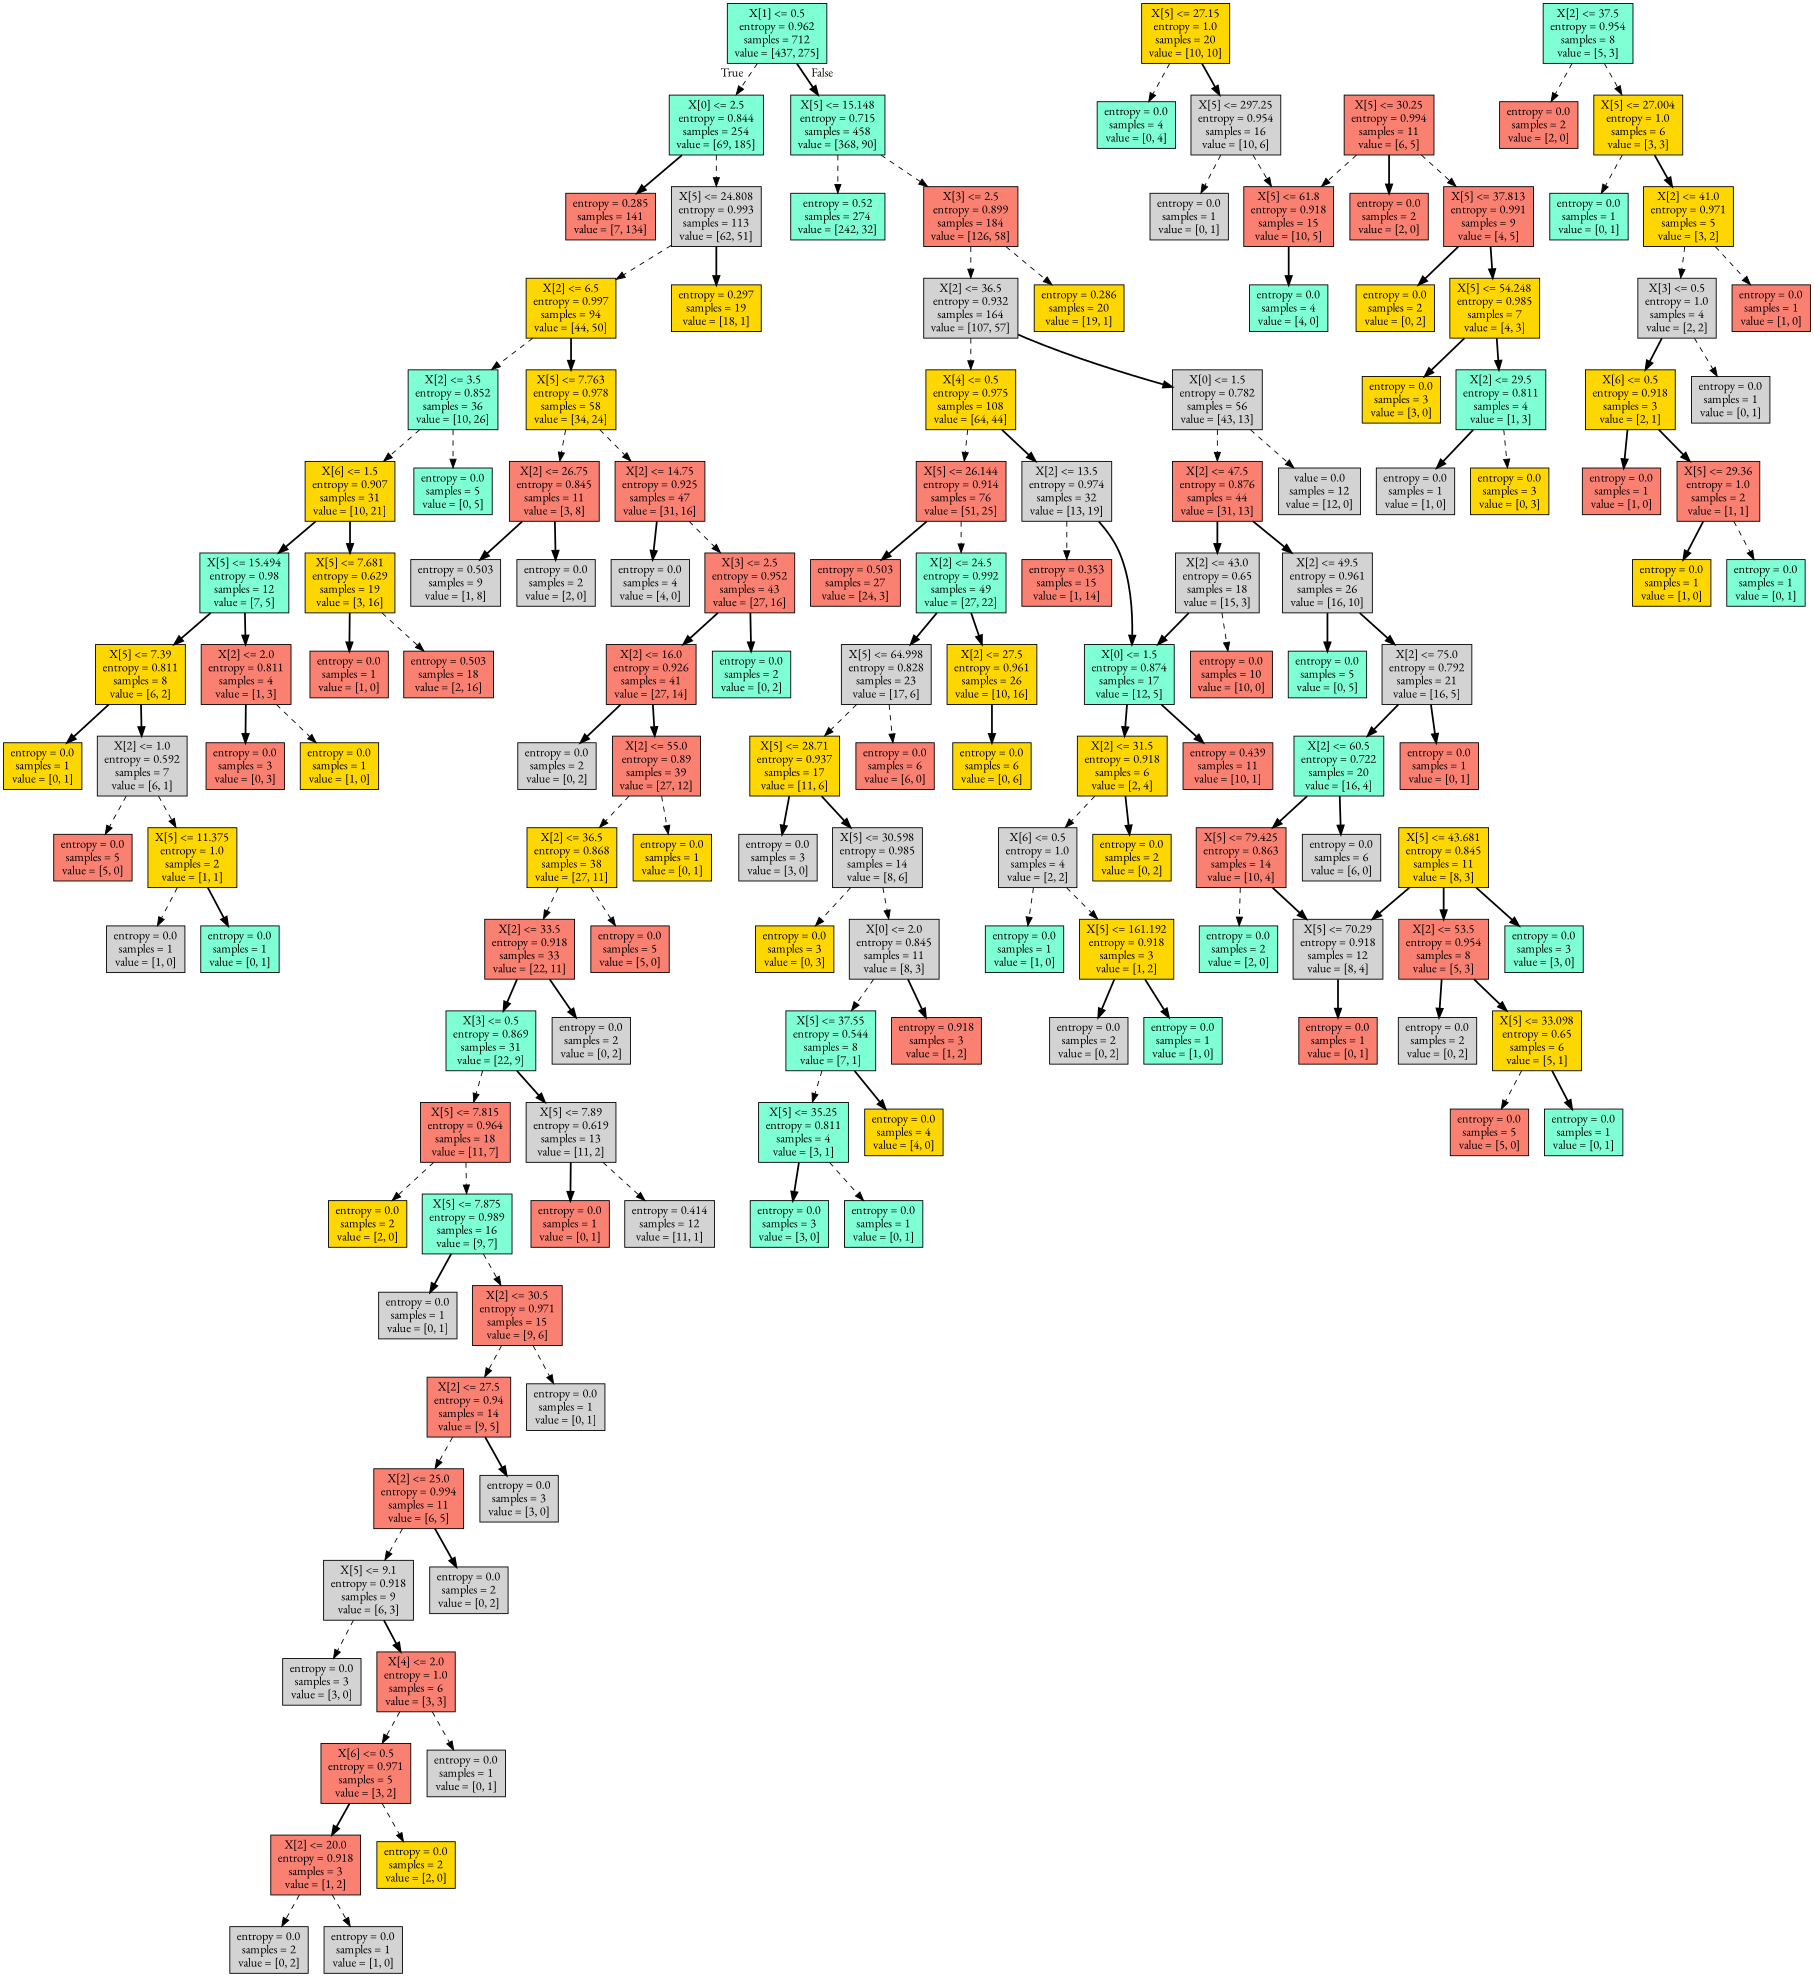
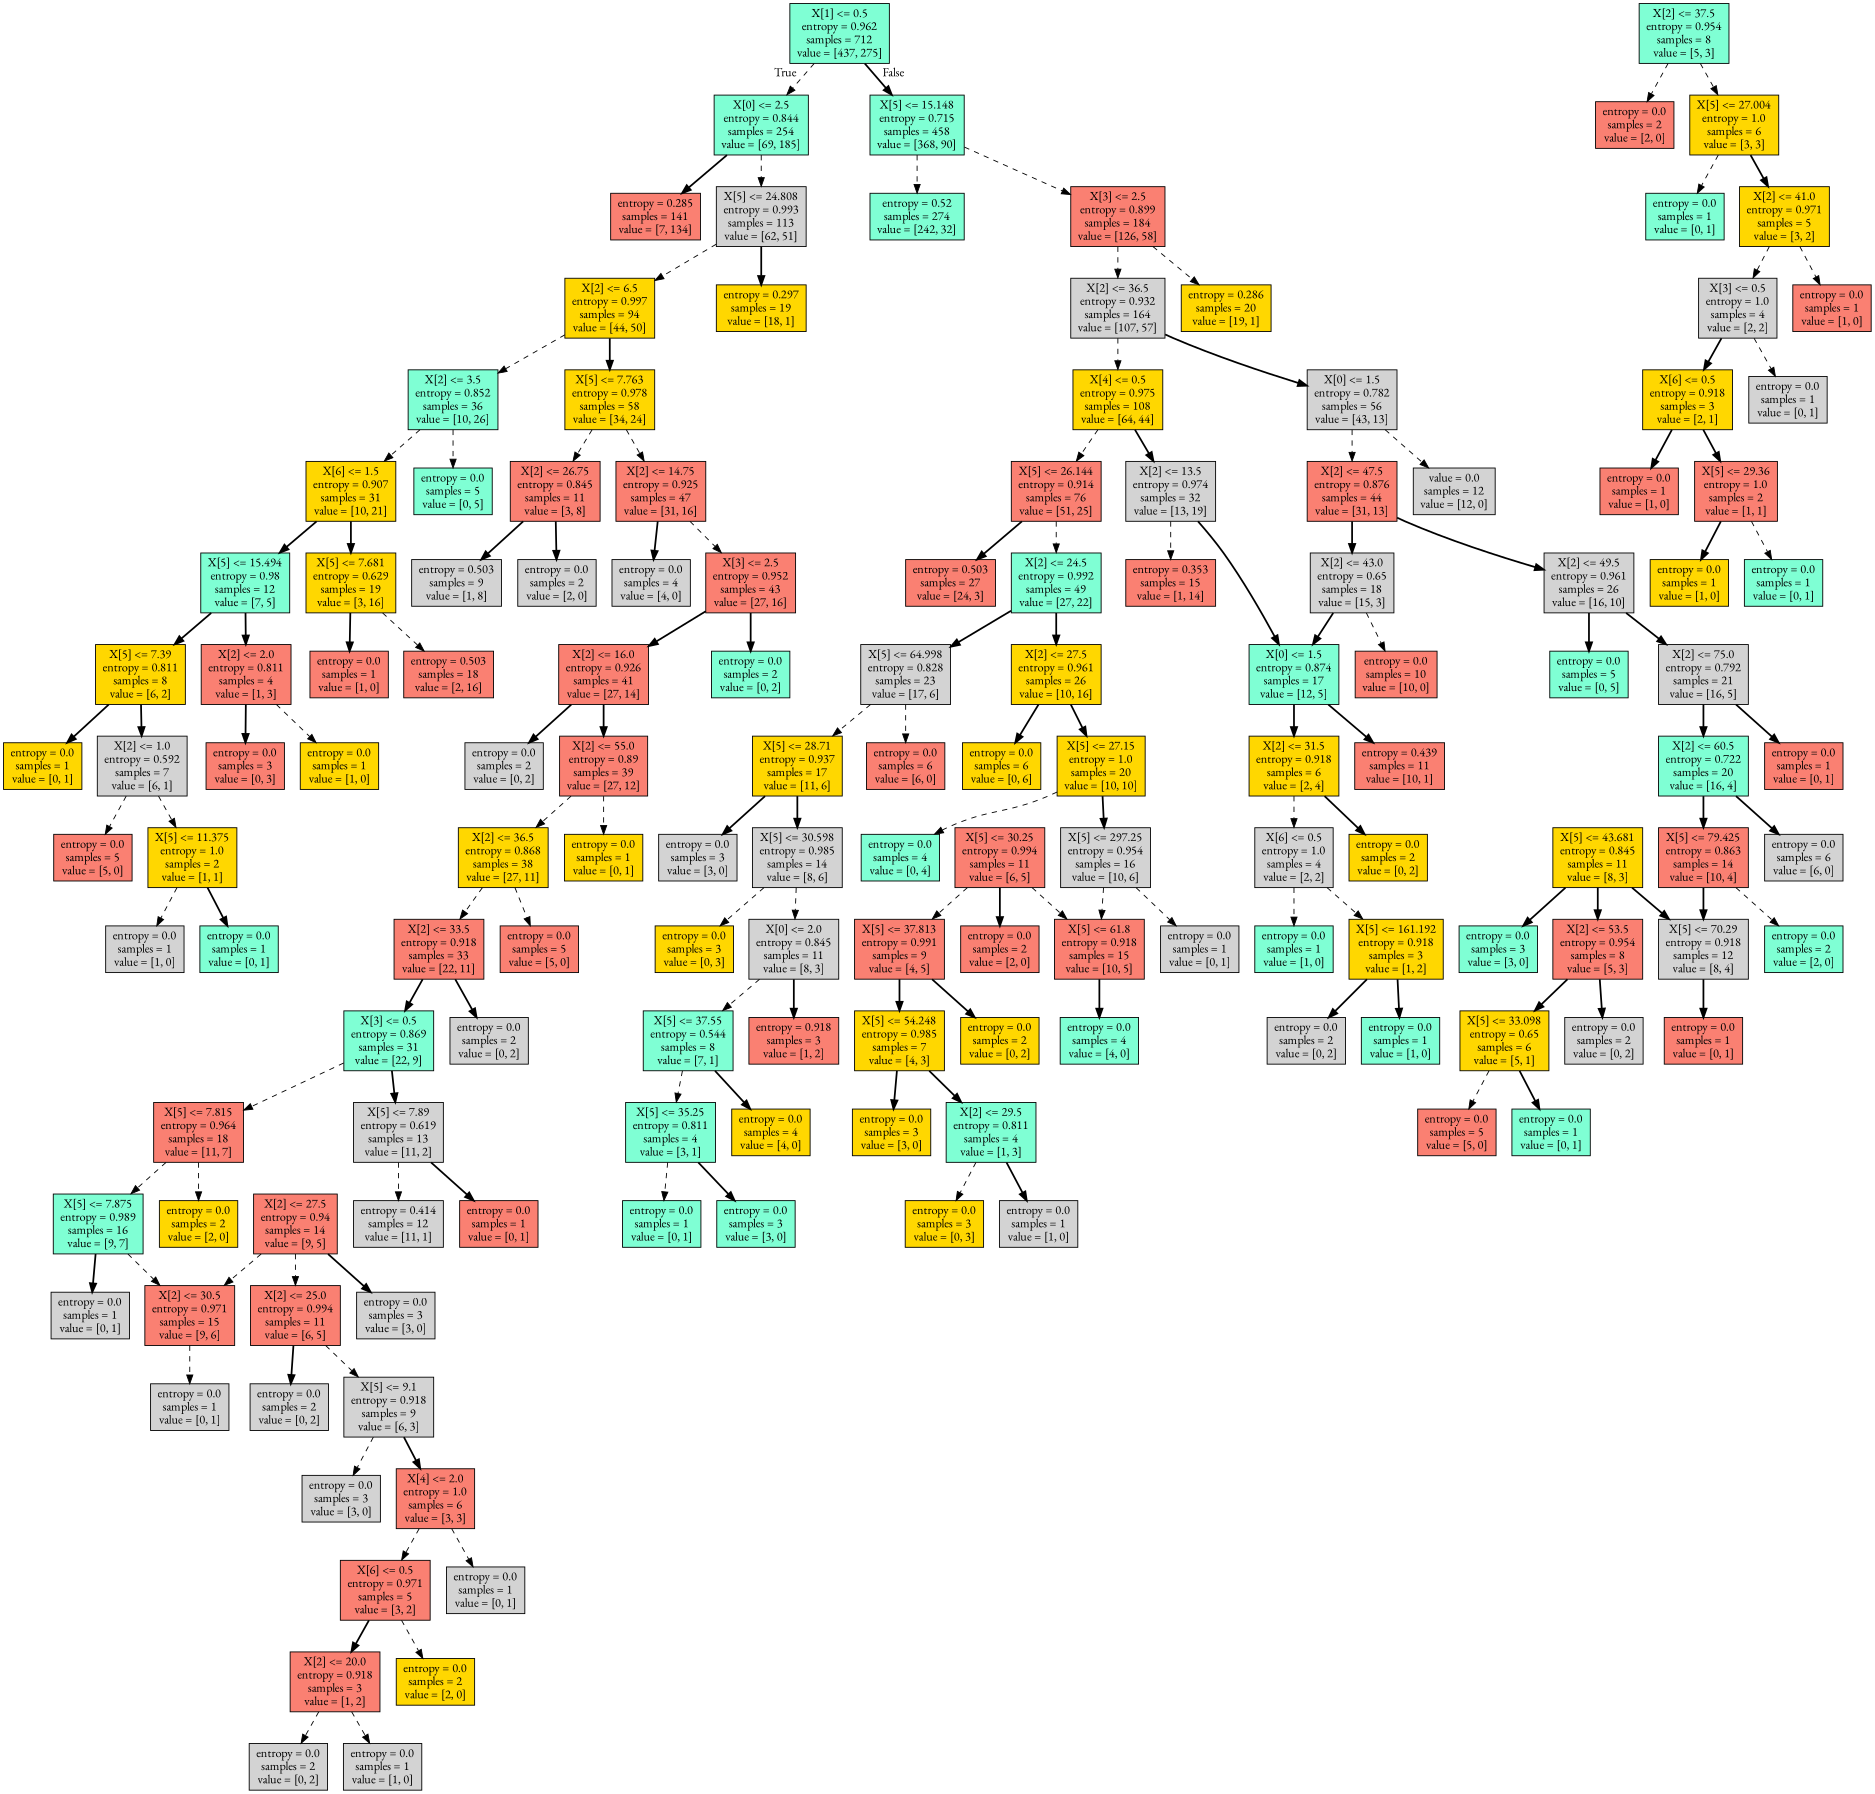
edge "X[2] <= 27.5 entropy = 0.961 samples = 26 value = [10, 16]" -> "X[5] <= 27.15 entropy = 1.0 samples = 20 value = [10, 10]": added
edge "X[2] <= 30.5 entropy = 0.971 samples = 15 value = [9, 6]" -> "X[2] <= 27.5 entropy = 0.94 samples = 14 value = [9, 5]": reversed
